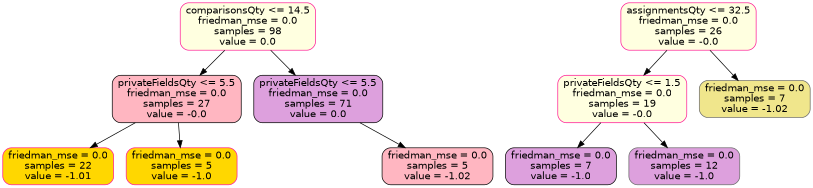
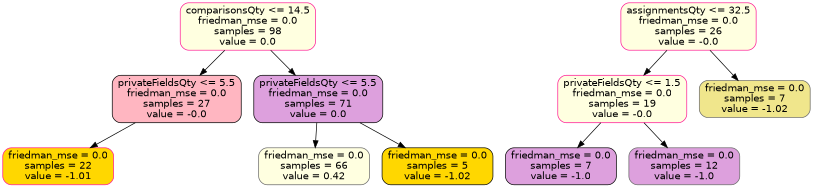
node "friedman_mse = 0.0 samples = 5 value = -1.0": removed
node "friedman_mse = 0.0 samples = 66 value = 0.42": added
node "friedman_mse = 0.0 samples = 5 value = -1.02": fillcolor lightpink -> gold
